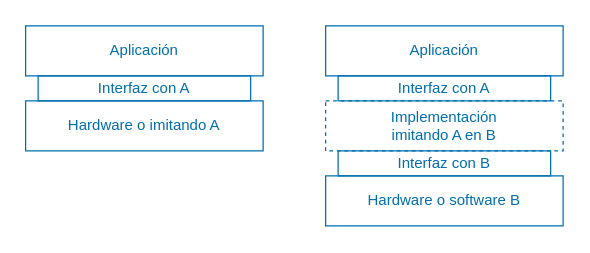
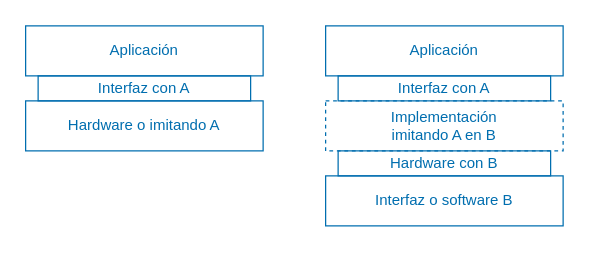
node "Interfaz con B": label "Interfaz con B" -> "Hardware con B"
node "Hardware o software B": label "Hardware o software B" -> "Interfaz o software B"
